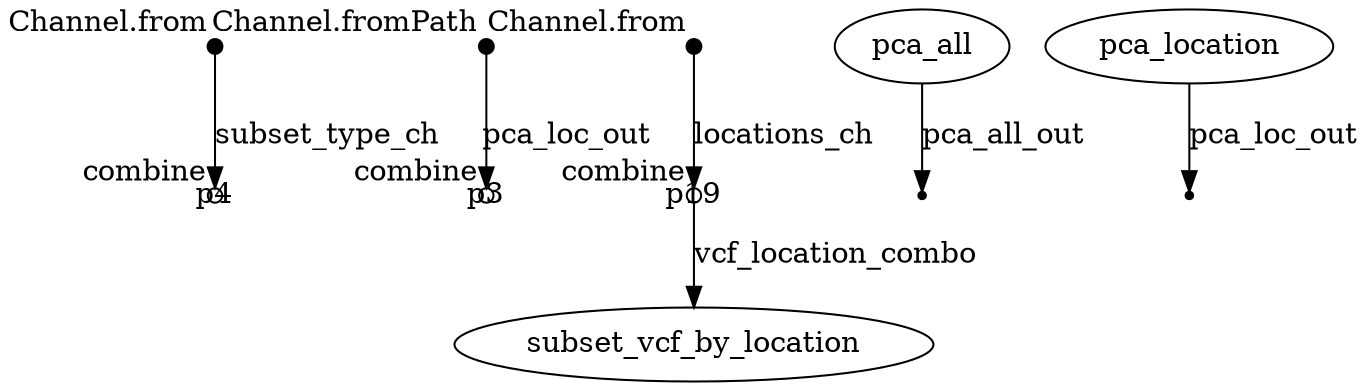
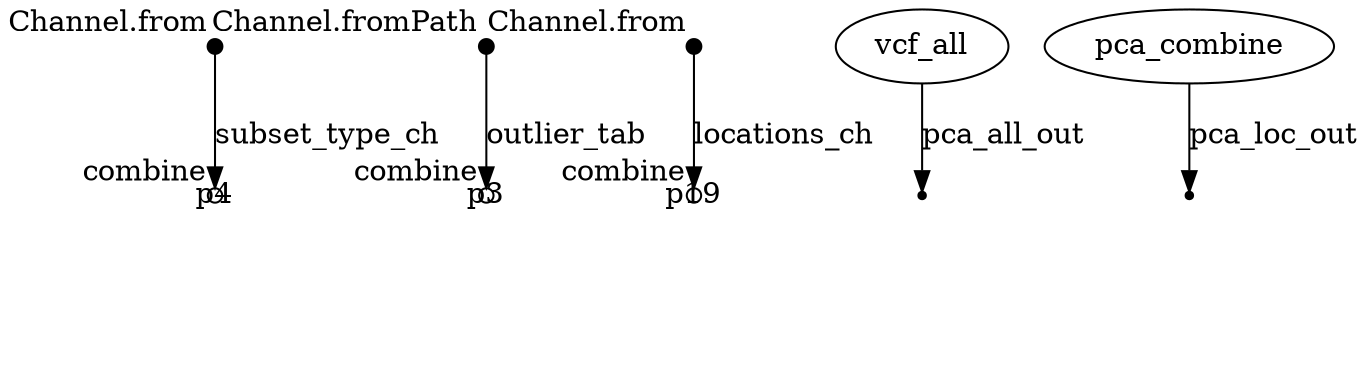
node "pca_all": label "pca_all" -> "vcf_all"
node "pca_location": label "pca_location" -> "pca_combine"
edge "Channel.fromPath" -> "p3 combine": label "pca_loc_out" -> "outlier_tab"
node "subset_vcf_by_location": removed
